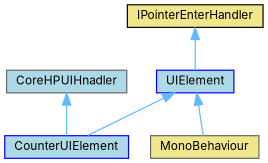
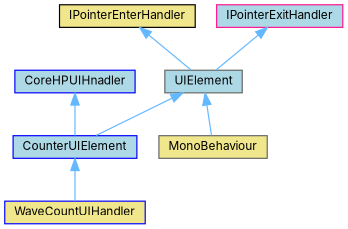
node "IPointerExitHandler": added
node "CoreHPUIHnadler": color gray40 -> blue
node "UIElement": color blue -> gray40
node "WaveCountUIHandler": added
